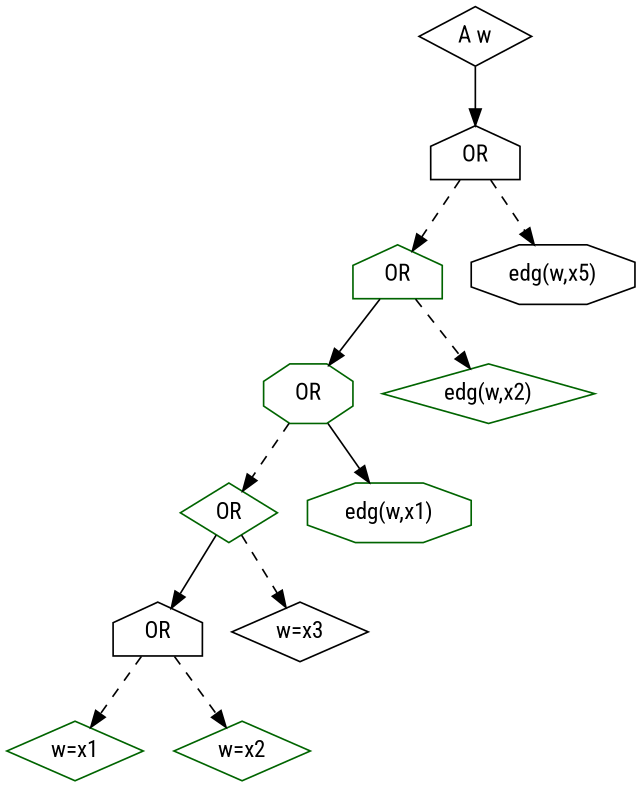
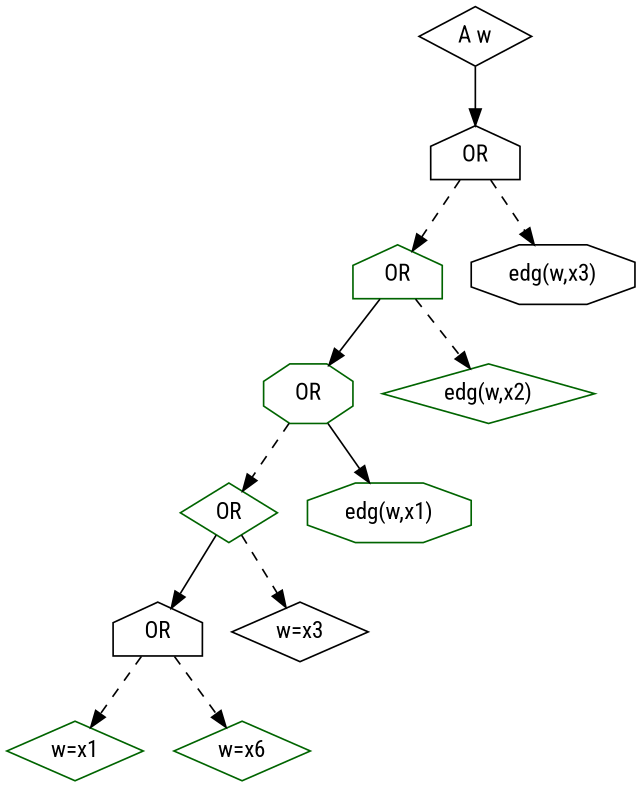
node "edg(w,x5)": label "edg(w,x5)" -> "edg(w,x3)"
node "w=x2": label "w=x2" -> "w=x6"
